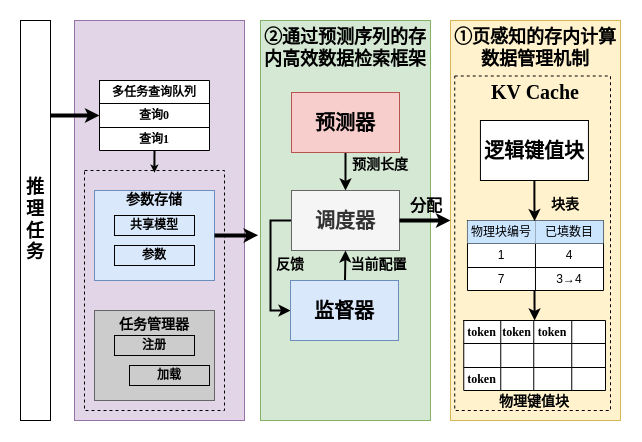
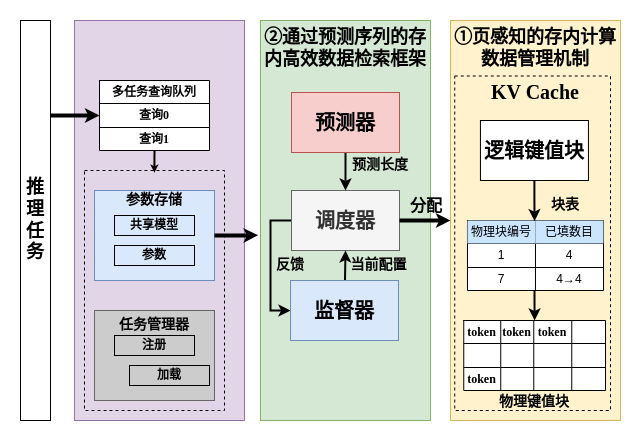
node "3→4": label "3→4" -> "4→4"
